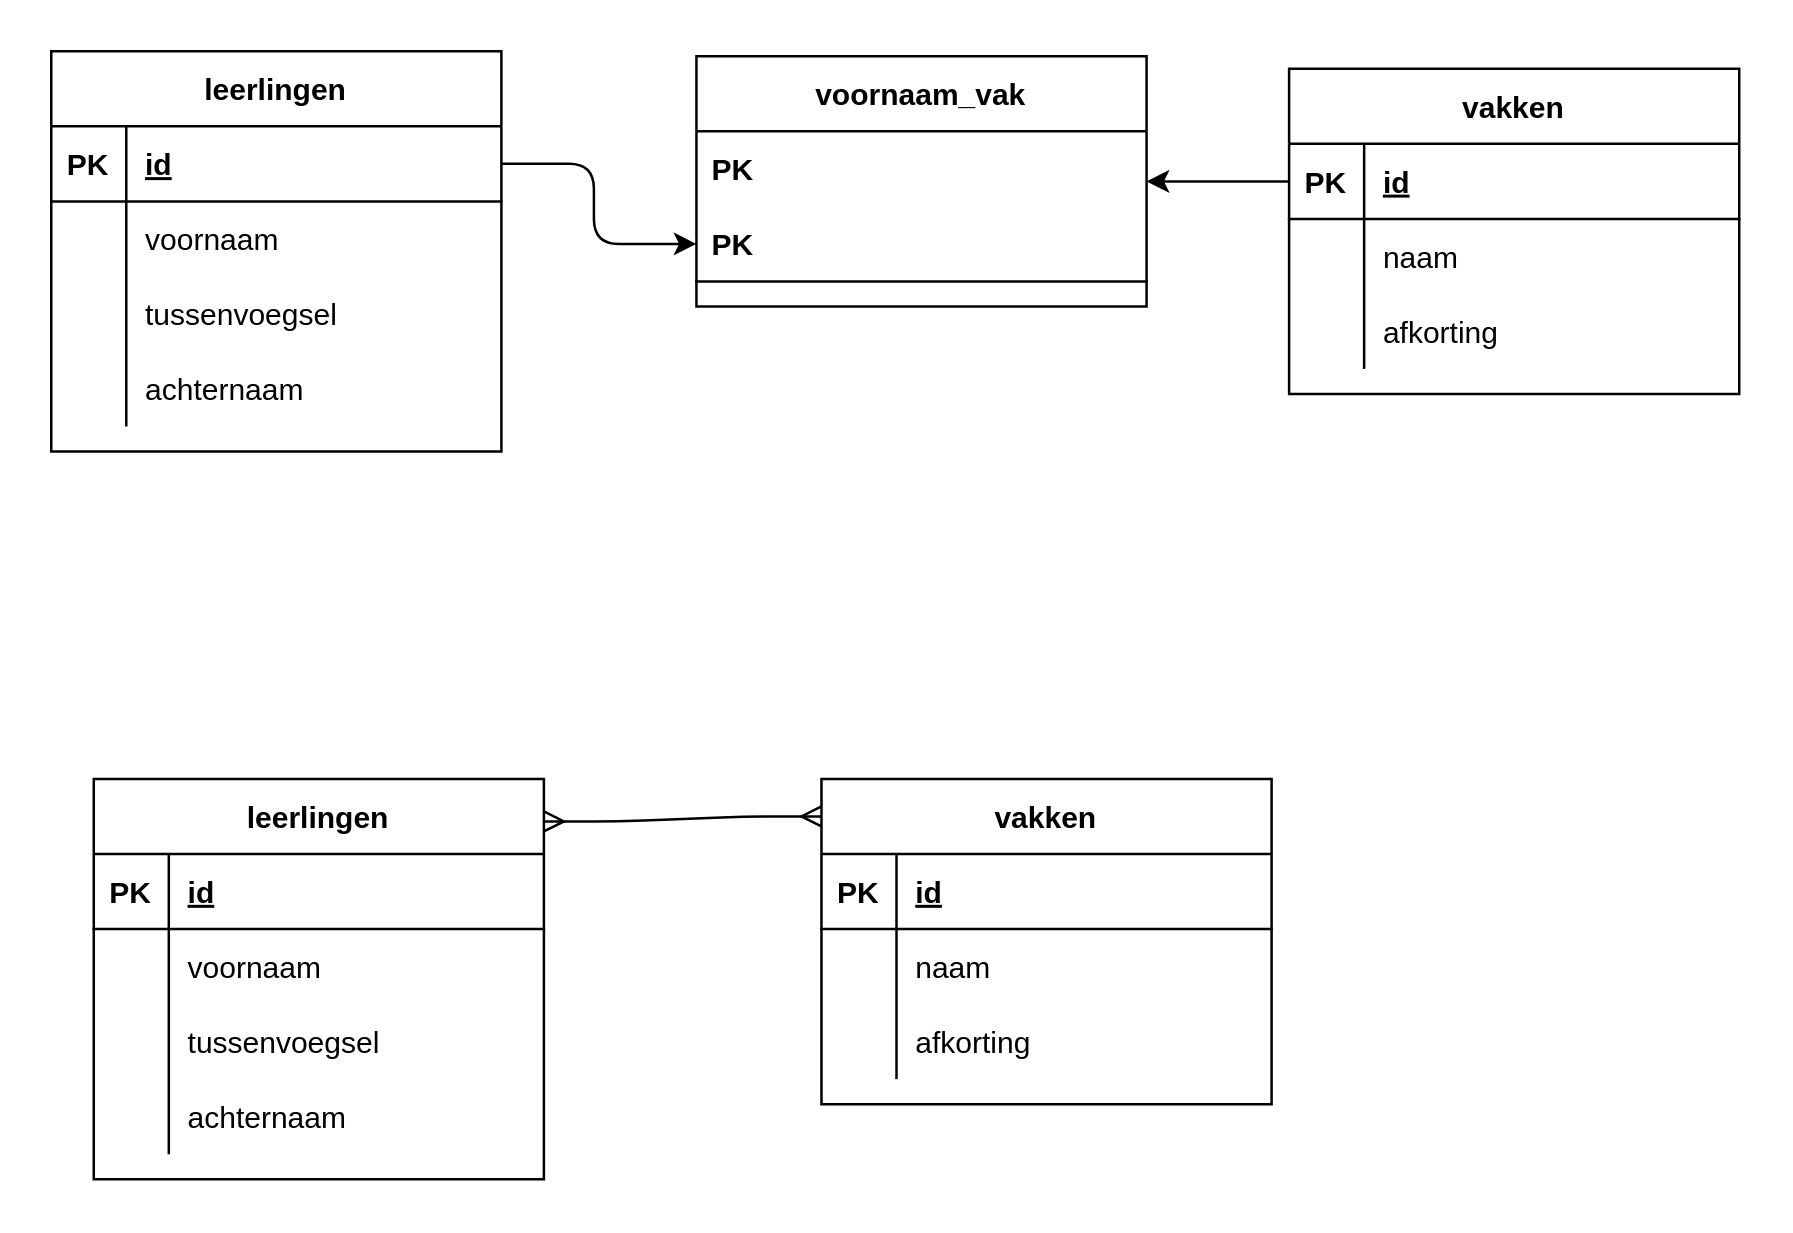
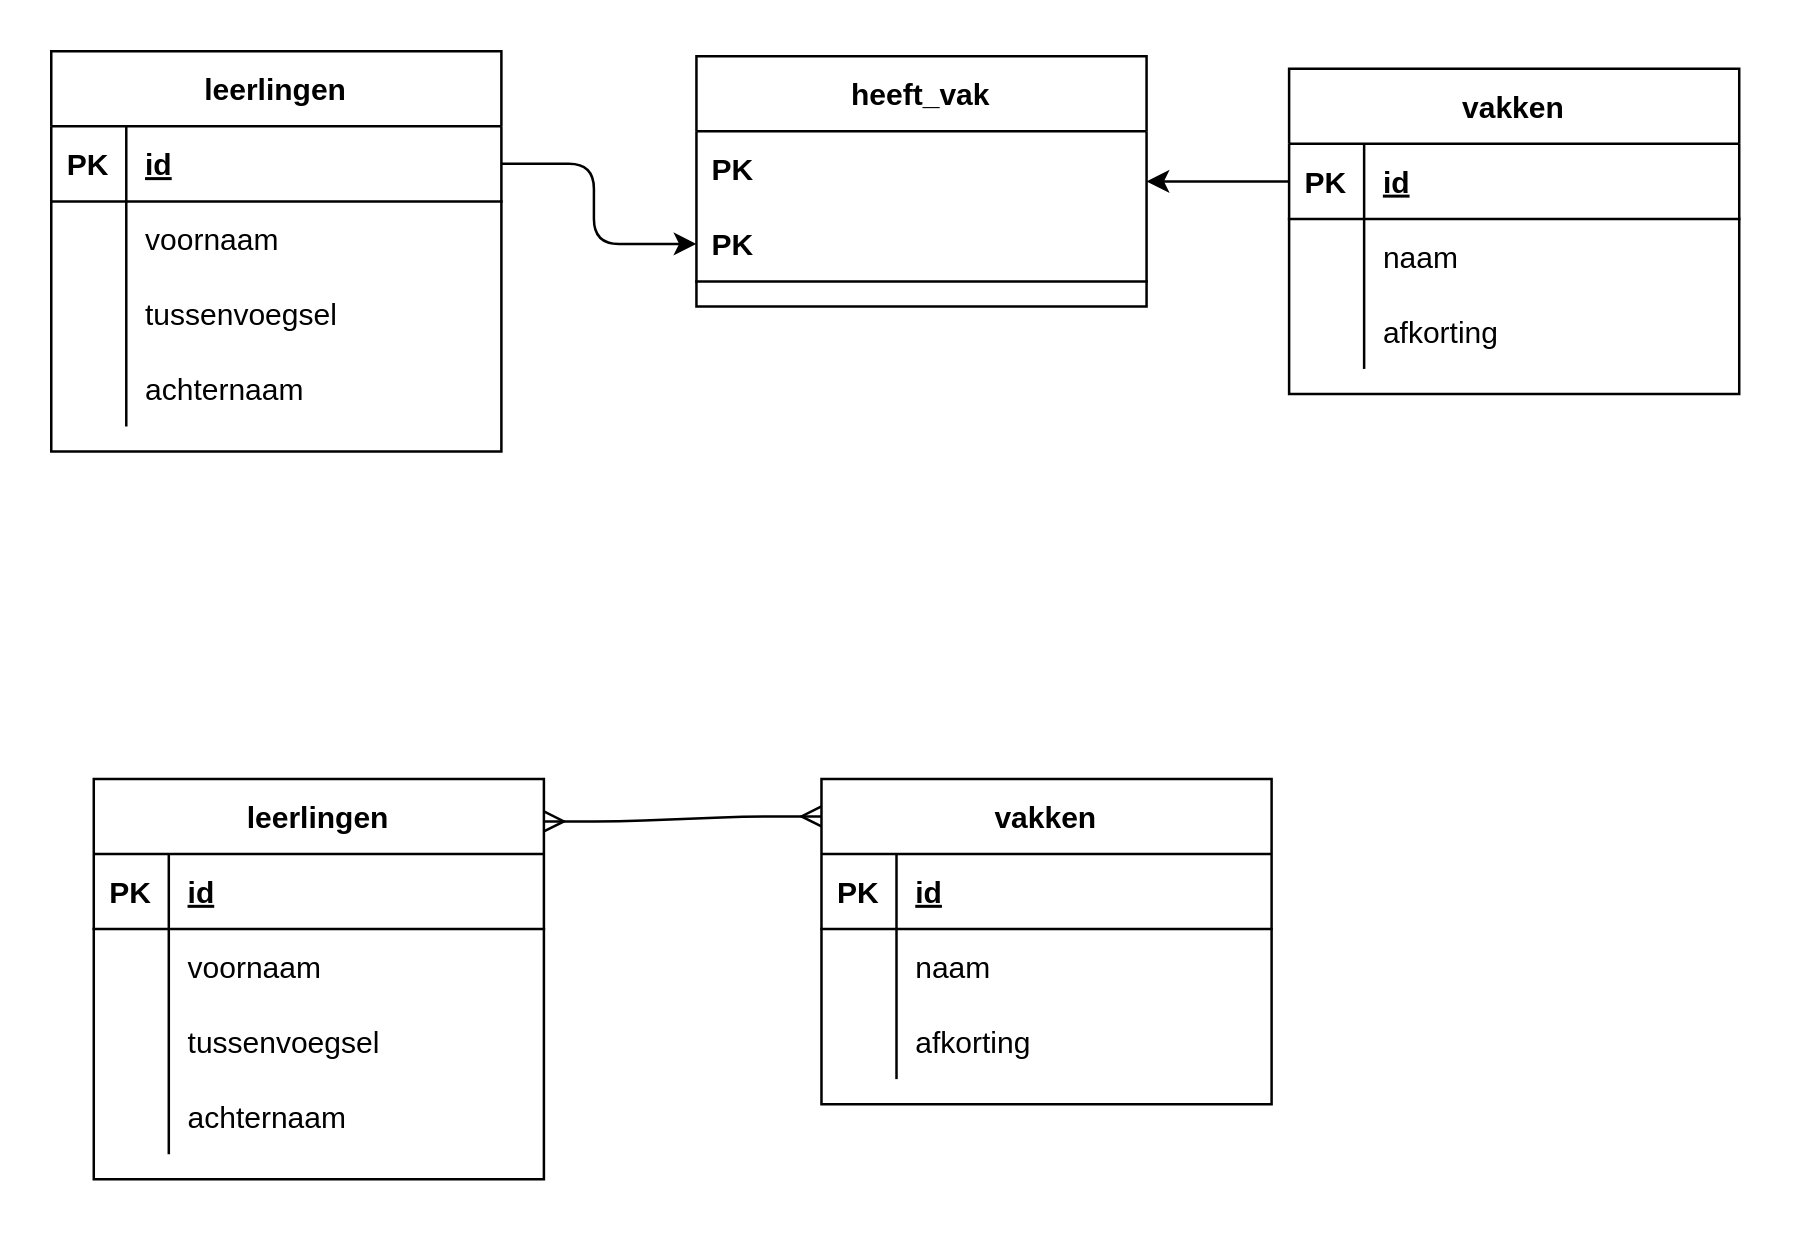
node "voornaam_vak": label "voornaam_vak" -> "heeft_vak"
